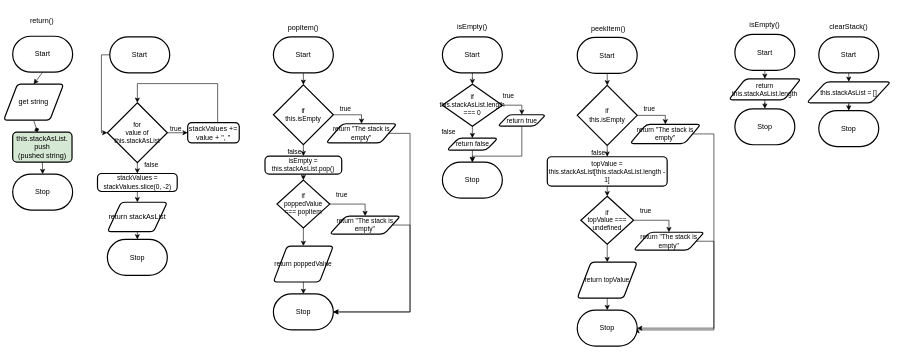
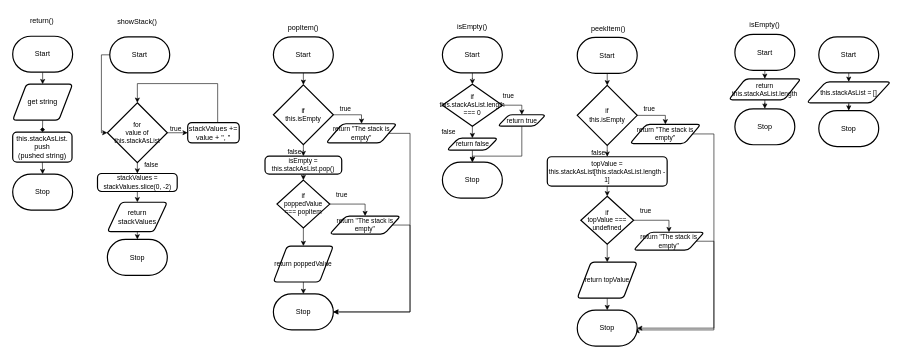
node "showStack()": added
node "clearStack()": removed
node "get string": moved (33, 102) -> (42, 102)
node "this.stackAsList. push (pushed string)": fillcolor #d5e8d4 -> #ffffff
node "return stackAsList": label "return stackAsList" -> "return stackValues"
